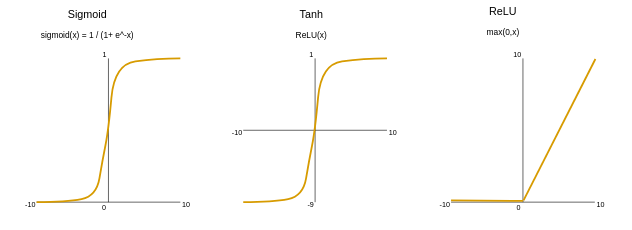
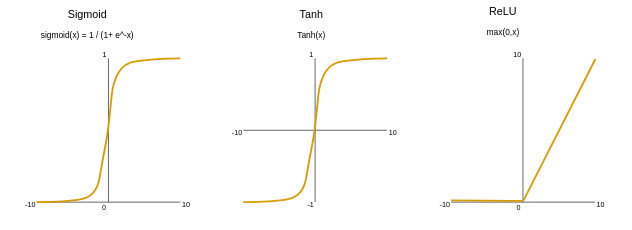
node "Tanh ReLU(x)": label "Tanh ReLU(x)" -> "Tanh Tanh(x)"
node "-9": label "-9" -> "-1"
